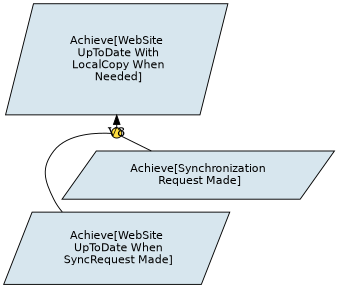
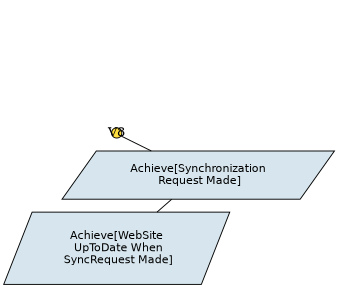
node "Achieve[WebSite UpToDate With LocalCopy When Needed]": removed
edge "V8" -- "Achieve[WebSite UpToDate When SyncRequest Made]": now "Achieve[Synchronization Request Made]" -- "Achieve[WebSite UpToDate When SyncRequest Made]"
